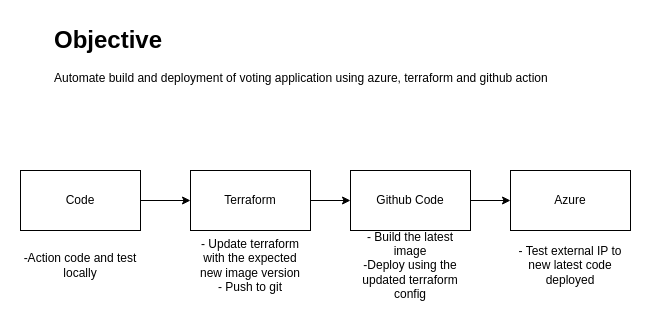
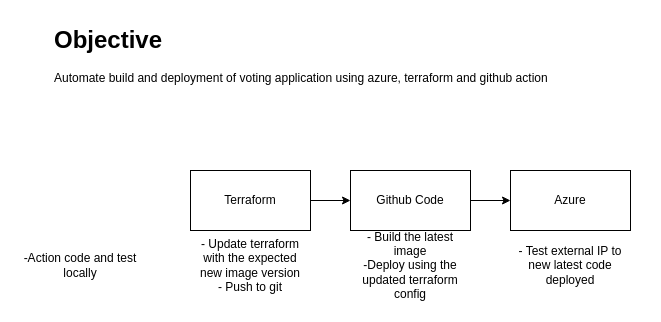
node "Code": removed
edge "Code" -> "Terraform": removed
